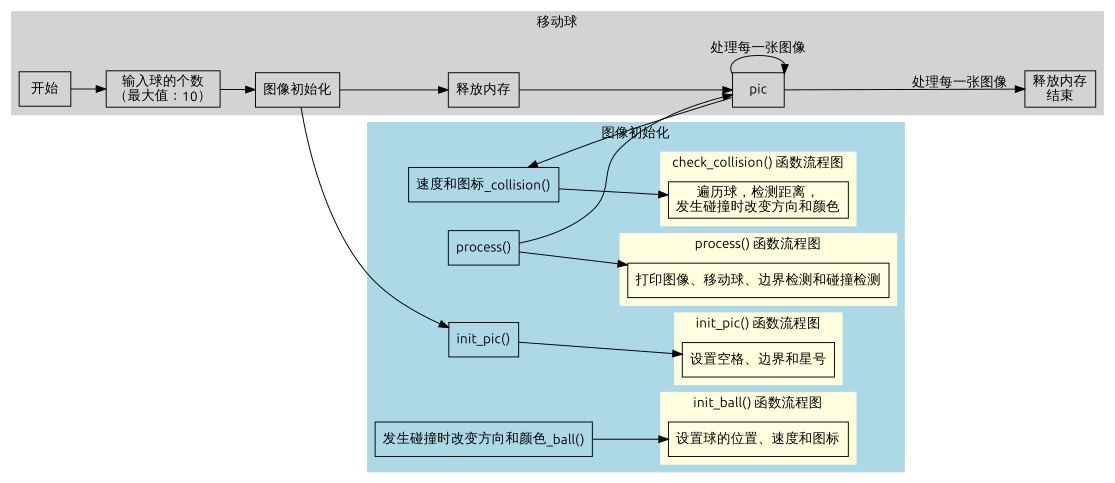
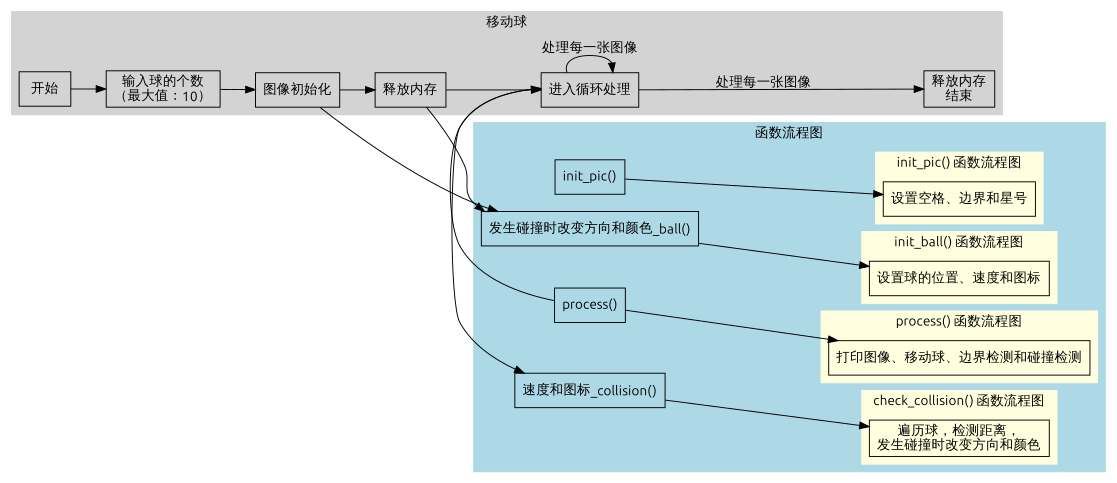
node "pic": label "pic" -> "进入循环处理"
cluster "图像初始化": label "图像初始化" -> "函数流程图"
edge "释放内存" -> "发生碰撞时改变方向和颜色_ball()": added
edge "图像初始化" -> "init_pic()": now "图像初始化" -> "发生碰撞时改变方向和颜色_ball()"
